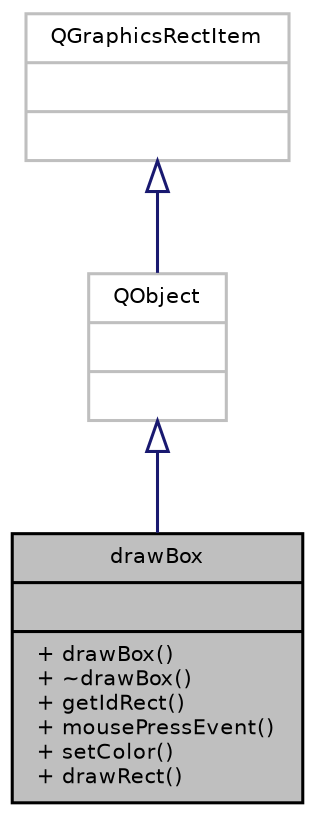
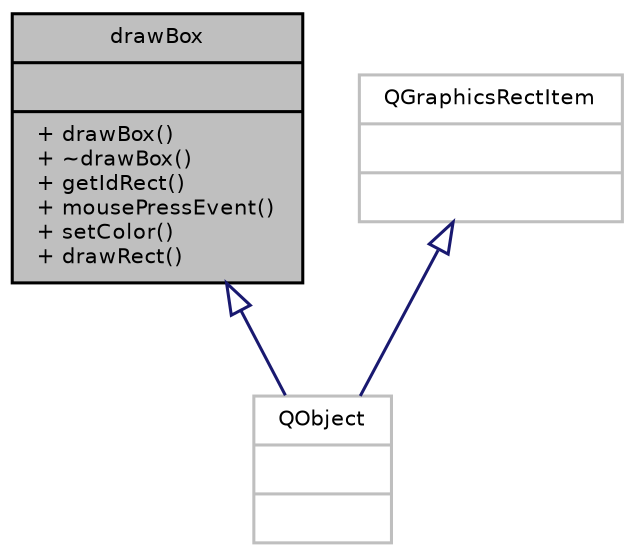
edge "drawBox" -> "QObject": reversed
